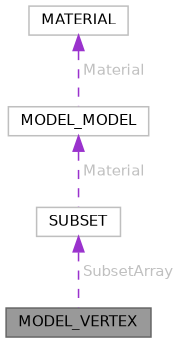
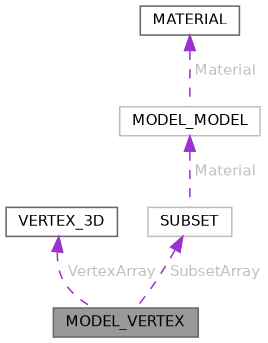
node "MATERIAL": color grey75 -> gray40
node "VERTEX_3D": added
